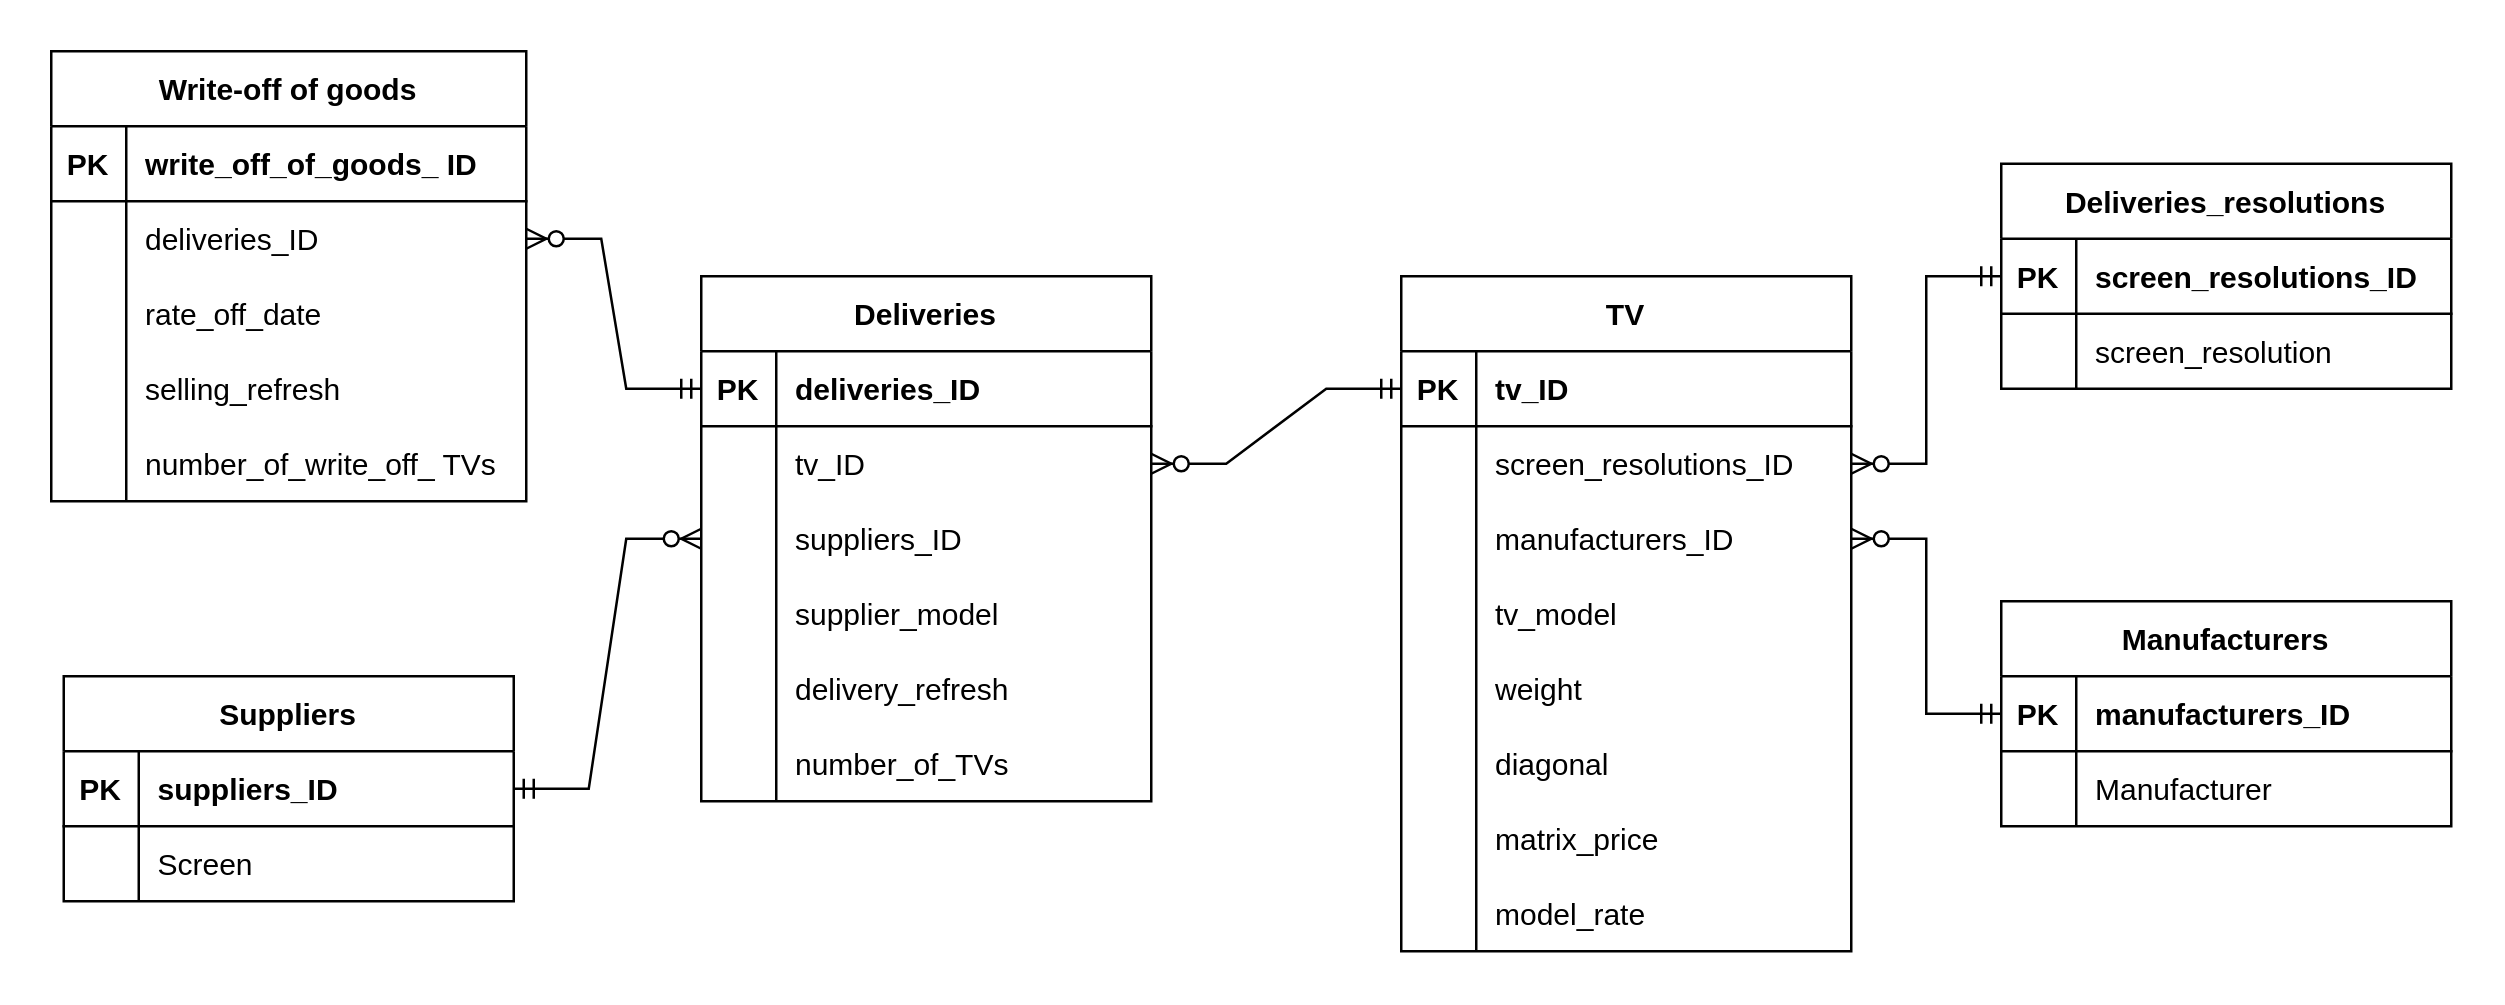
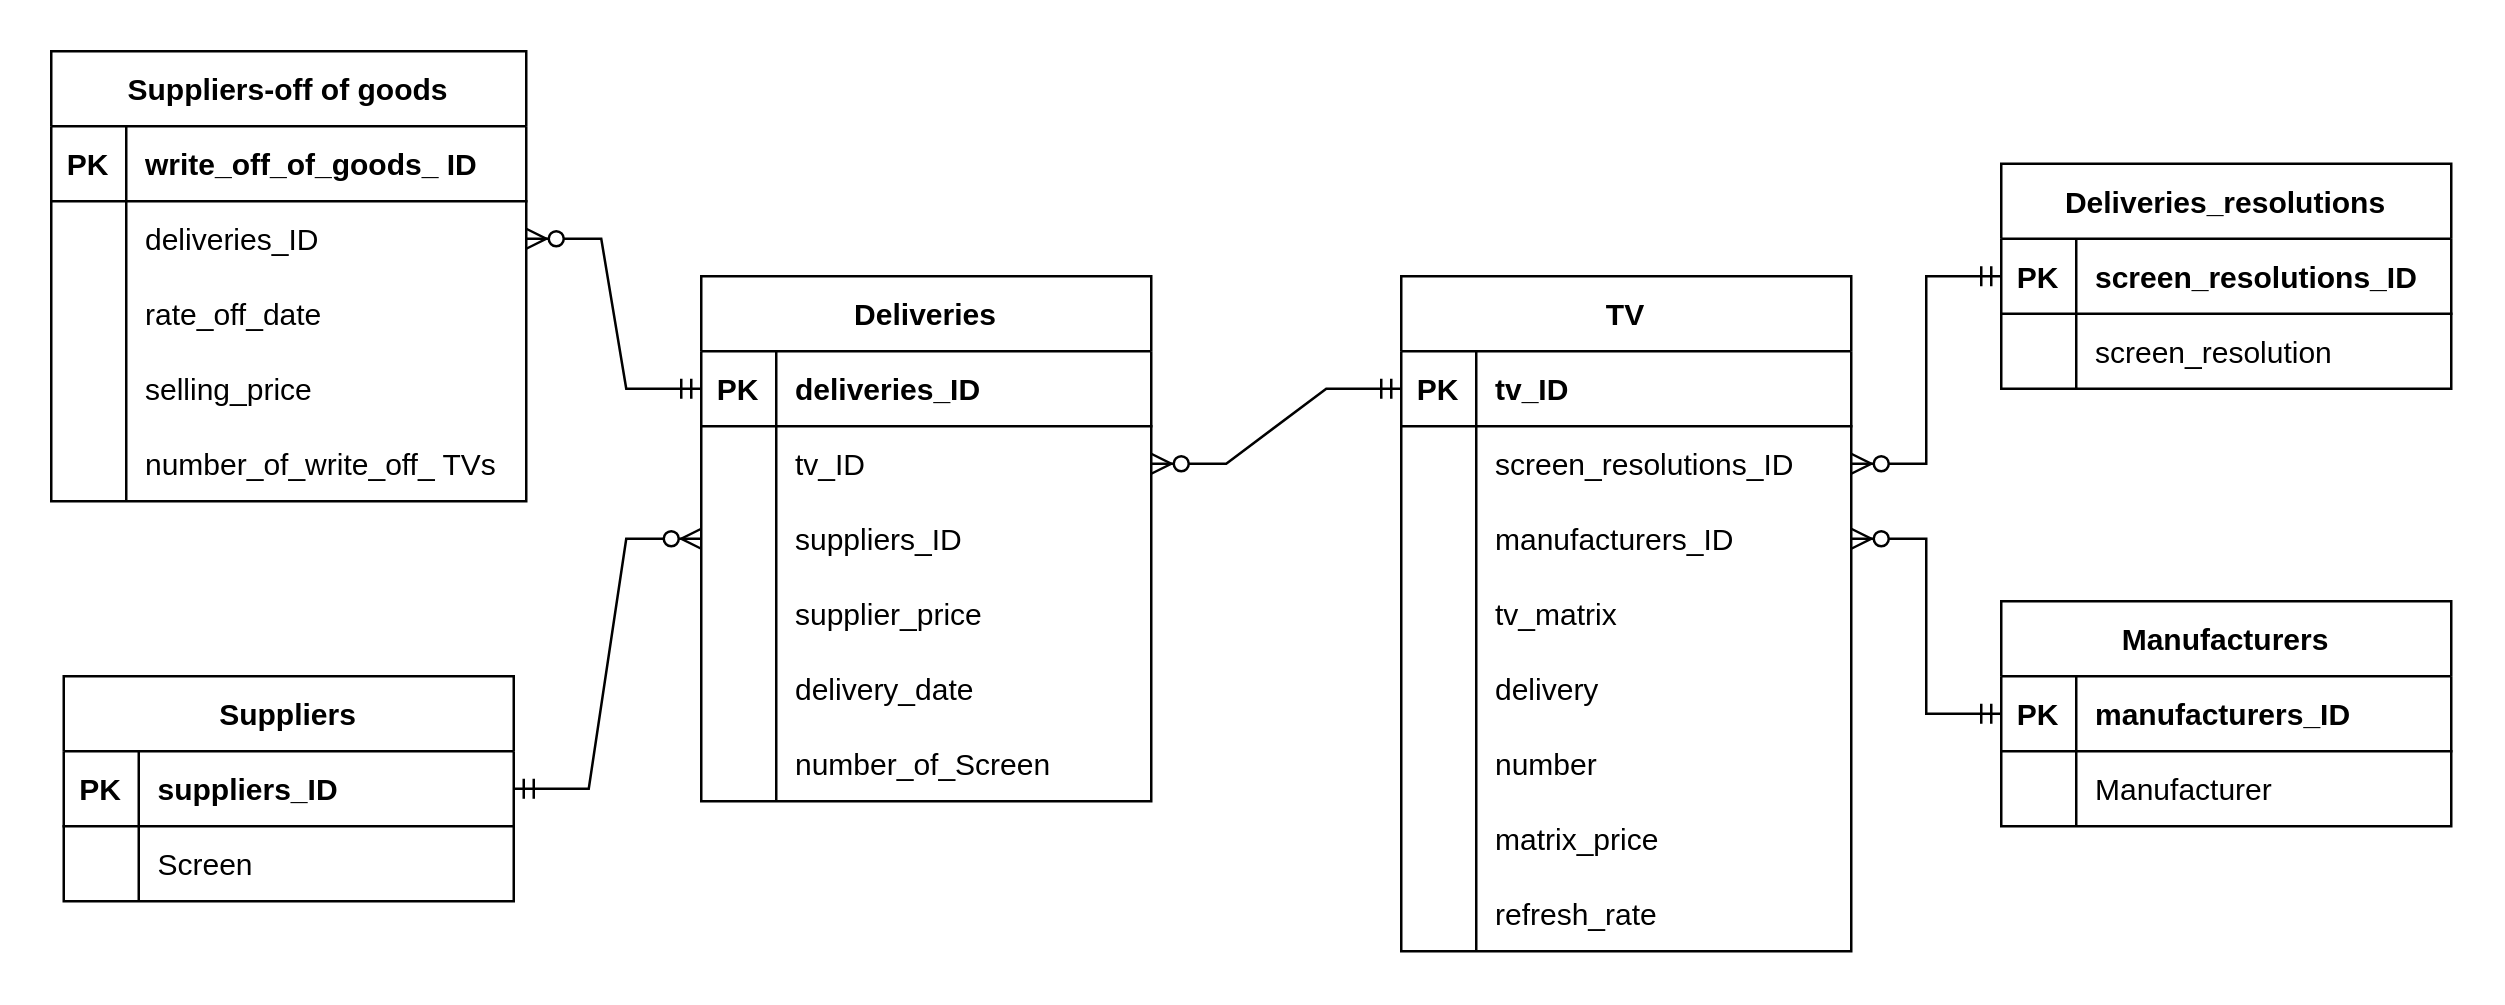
node "Write-off of goods": label "Write-off of goods" -> "Suppliers-off of goods"
node "selling_refresh": label "selling_refresh" -> "selling_price"
node "supplier_model": label "supplier_model" -> "supplier_price"
node "tv_model": label "tv_model" -> "tv_matrix"
node "delivery_refresh": label "delivery_refresh" -> "delivery_date"
node "weight": label "weight" -> "delivery"
node "number_of_TVs": label "number_of_TVs" -> "number_of_Screen"
node "diagonal": label "diagonal" -> "number"
node "model_rate": label "model_rate" -> "refresh_rate"
